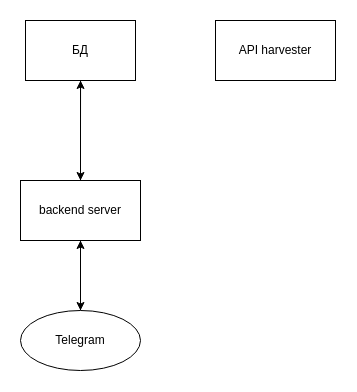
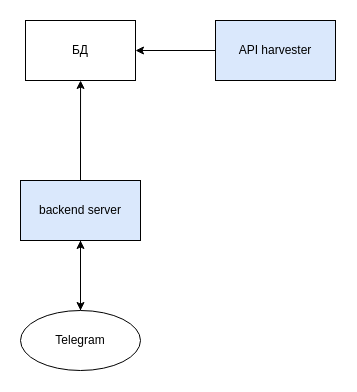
edge "API harvester" -> "БД": added
node "API harvester": fillcolor #ffffff -> #dae8fc
edge "БД" -> "backend server": removed
node "backend server": fillcolor #ffffff -> #dae8fc
